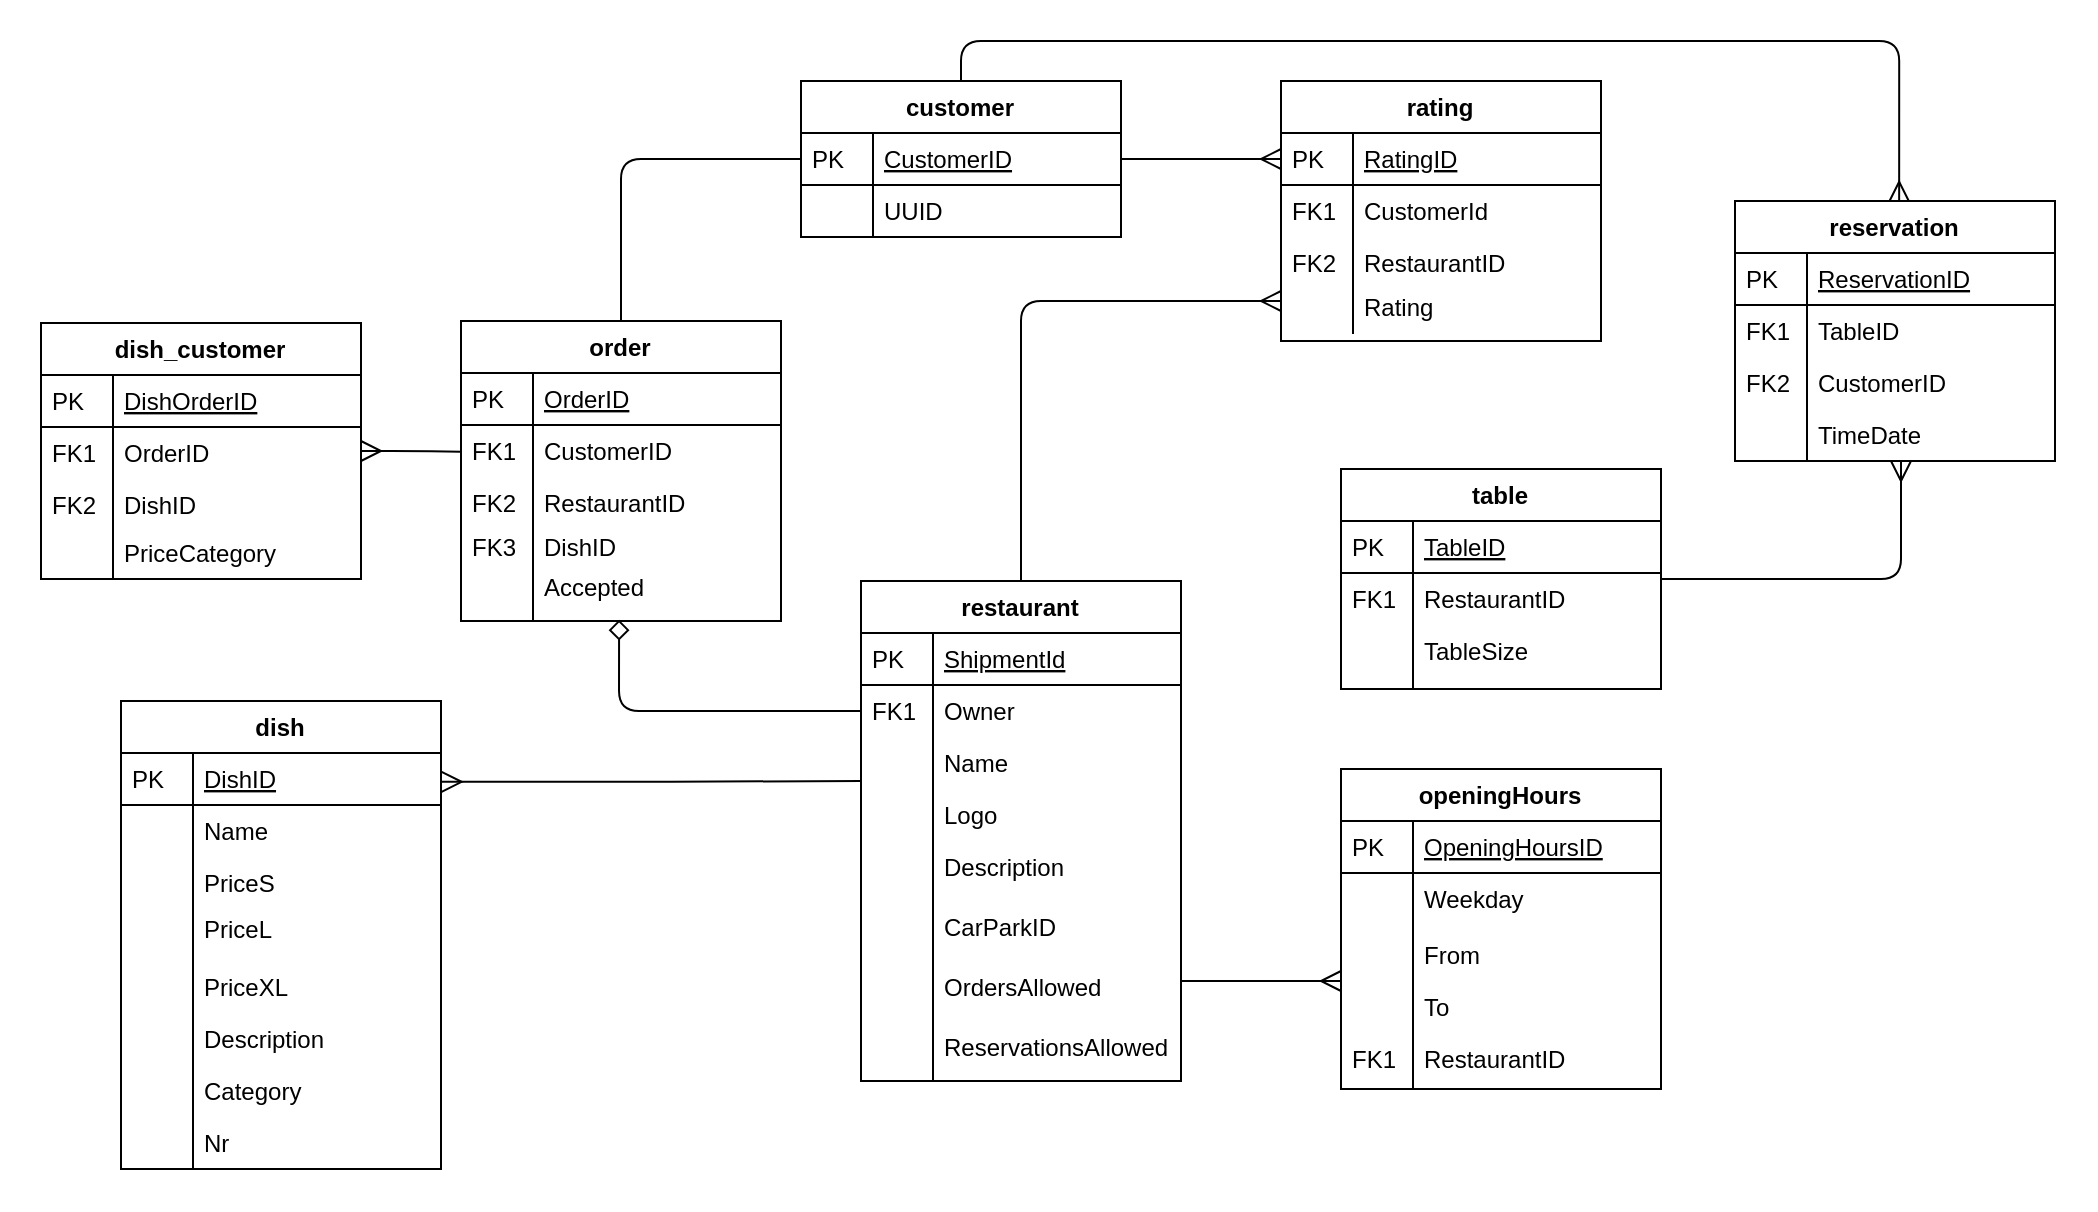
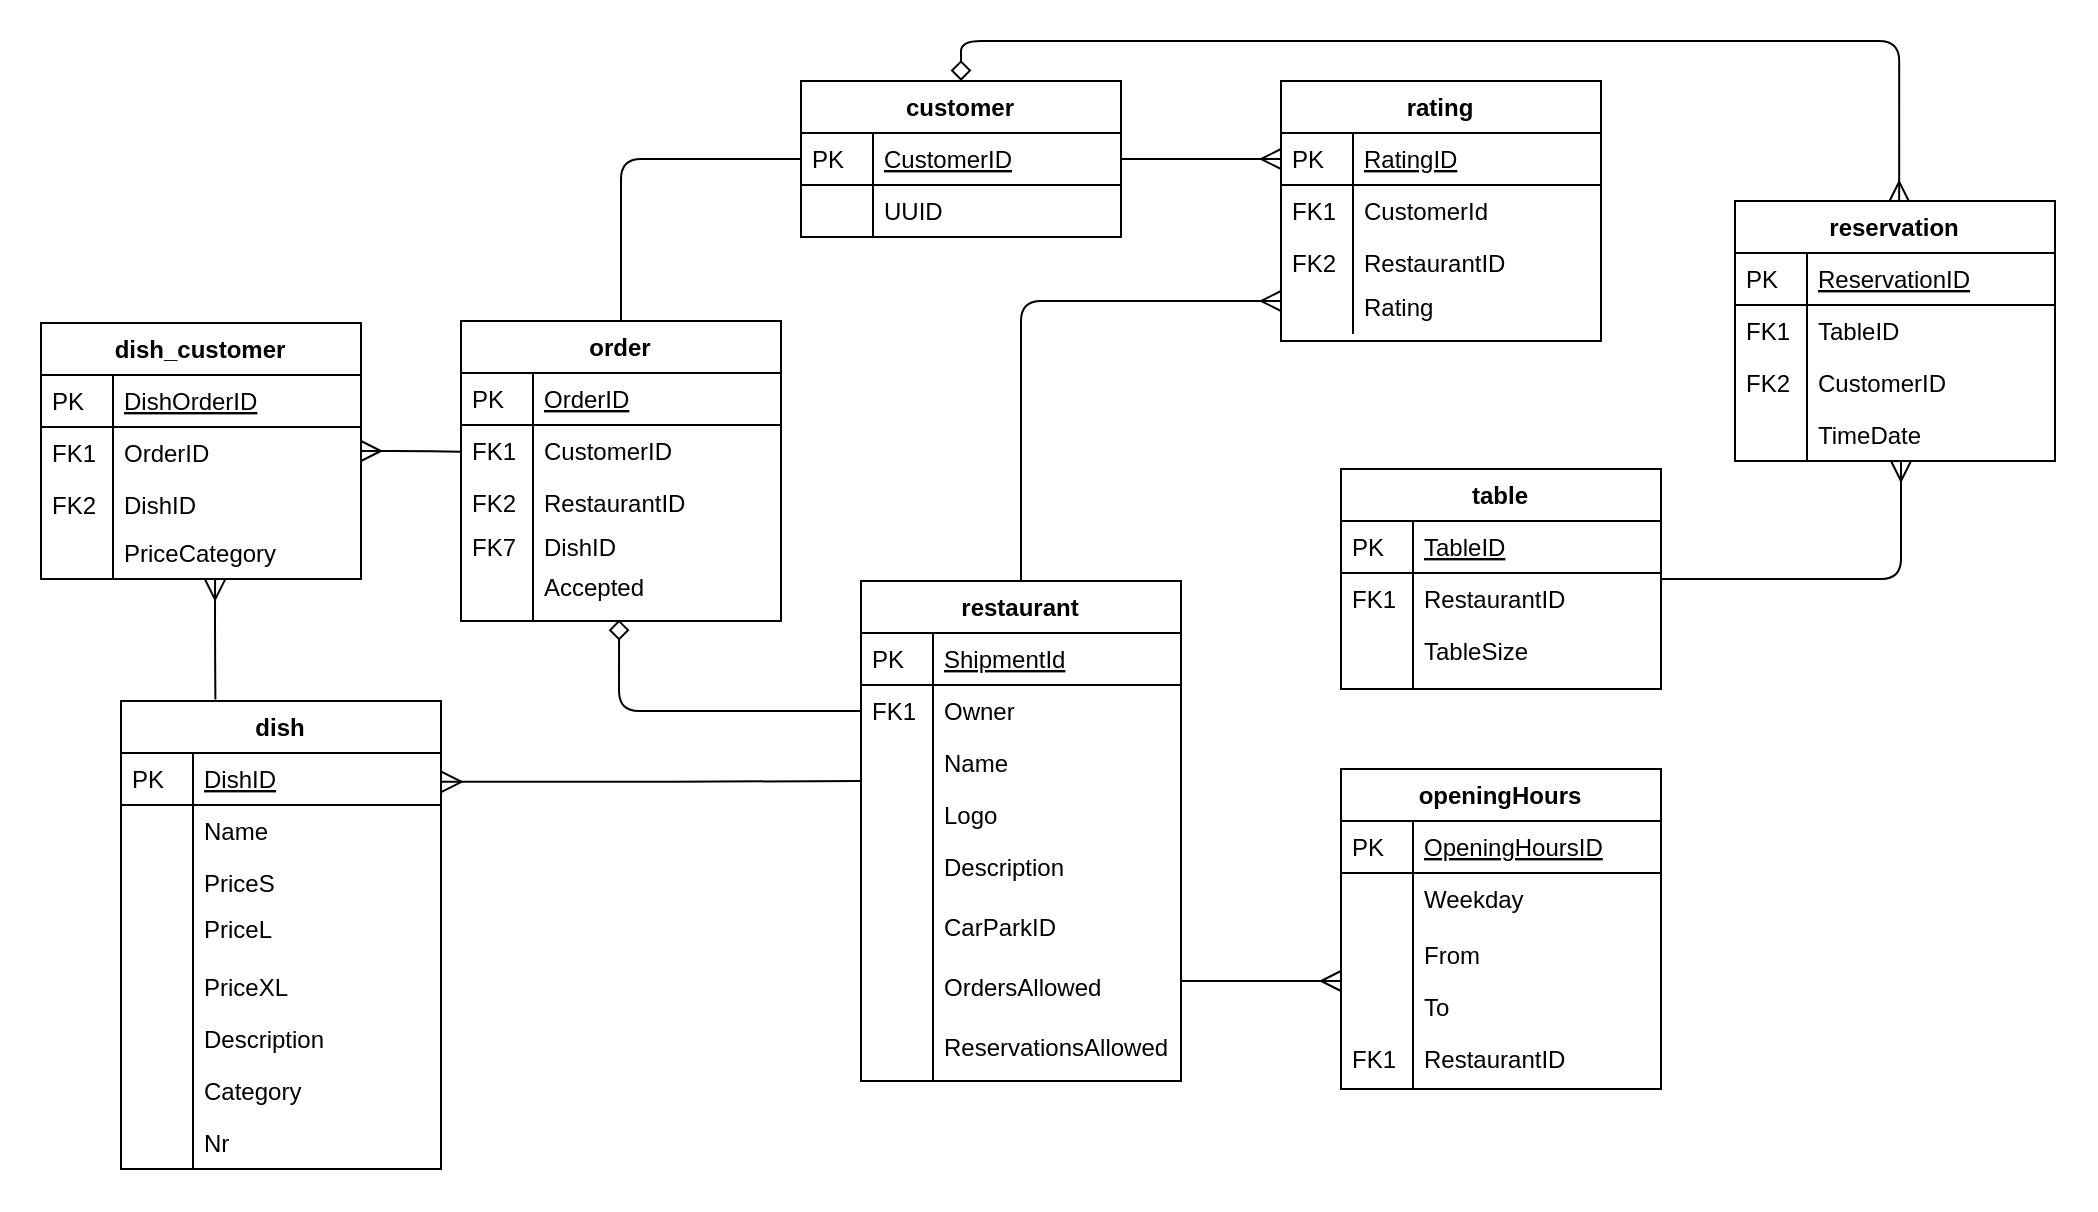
edge "customer" -> "reservation": arrowhead none -> diamond
node "FK3": label "FK3" -> "FK7"
edge "dish" -> "PriceCategory": added
